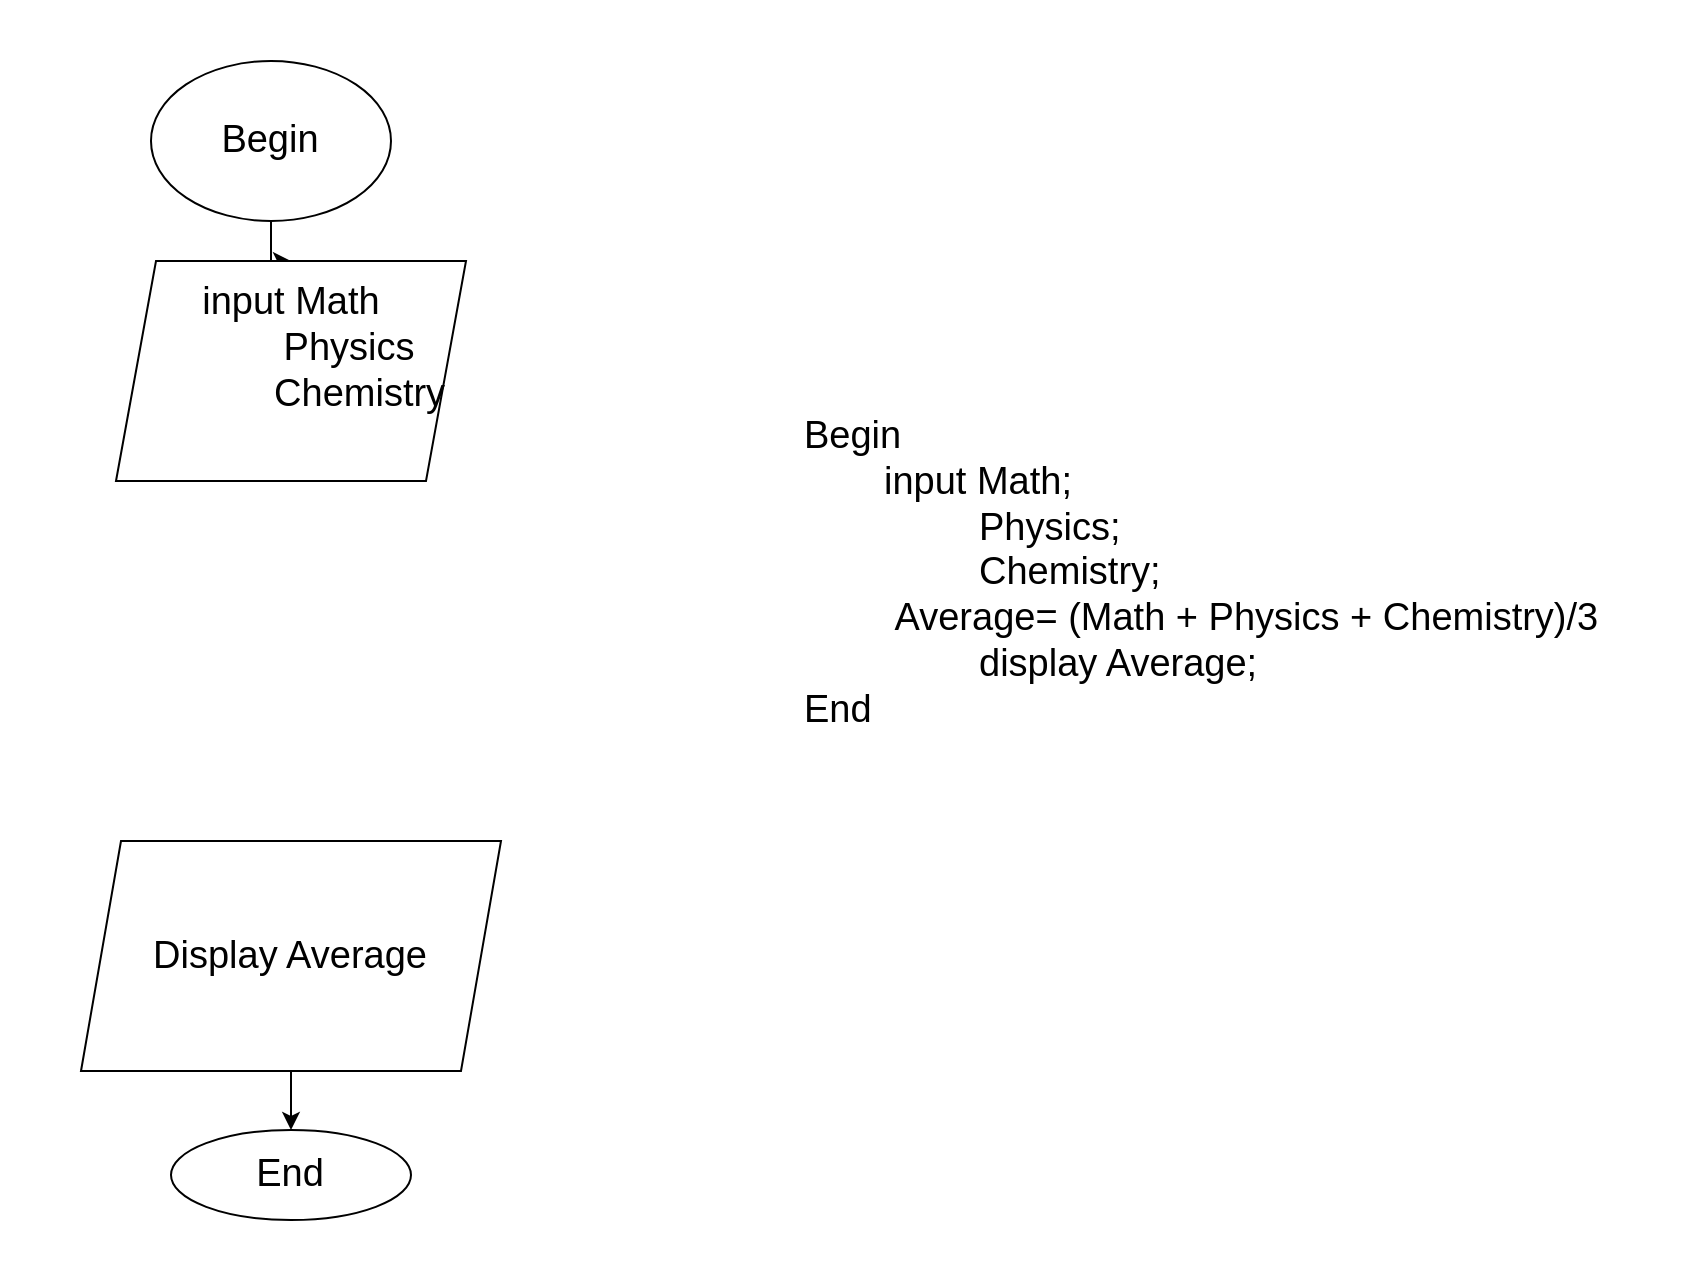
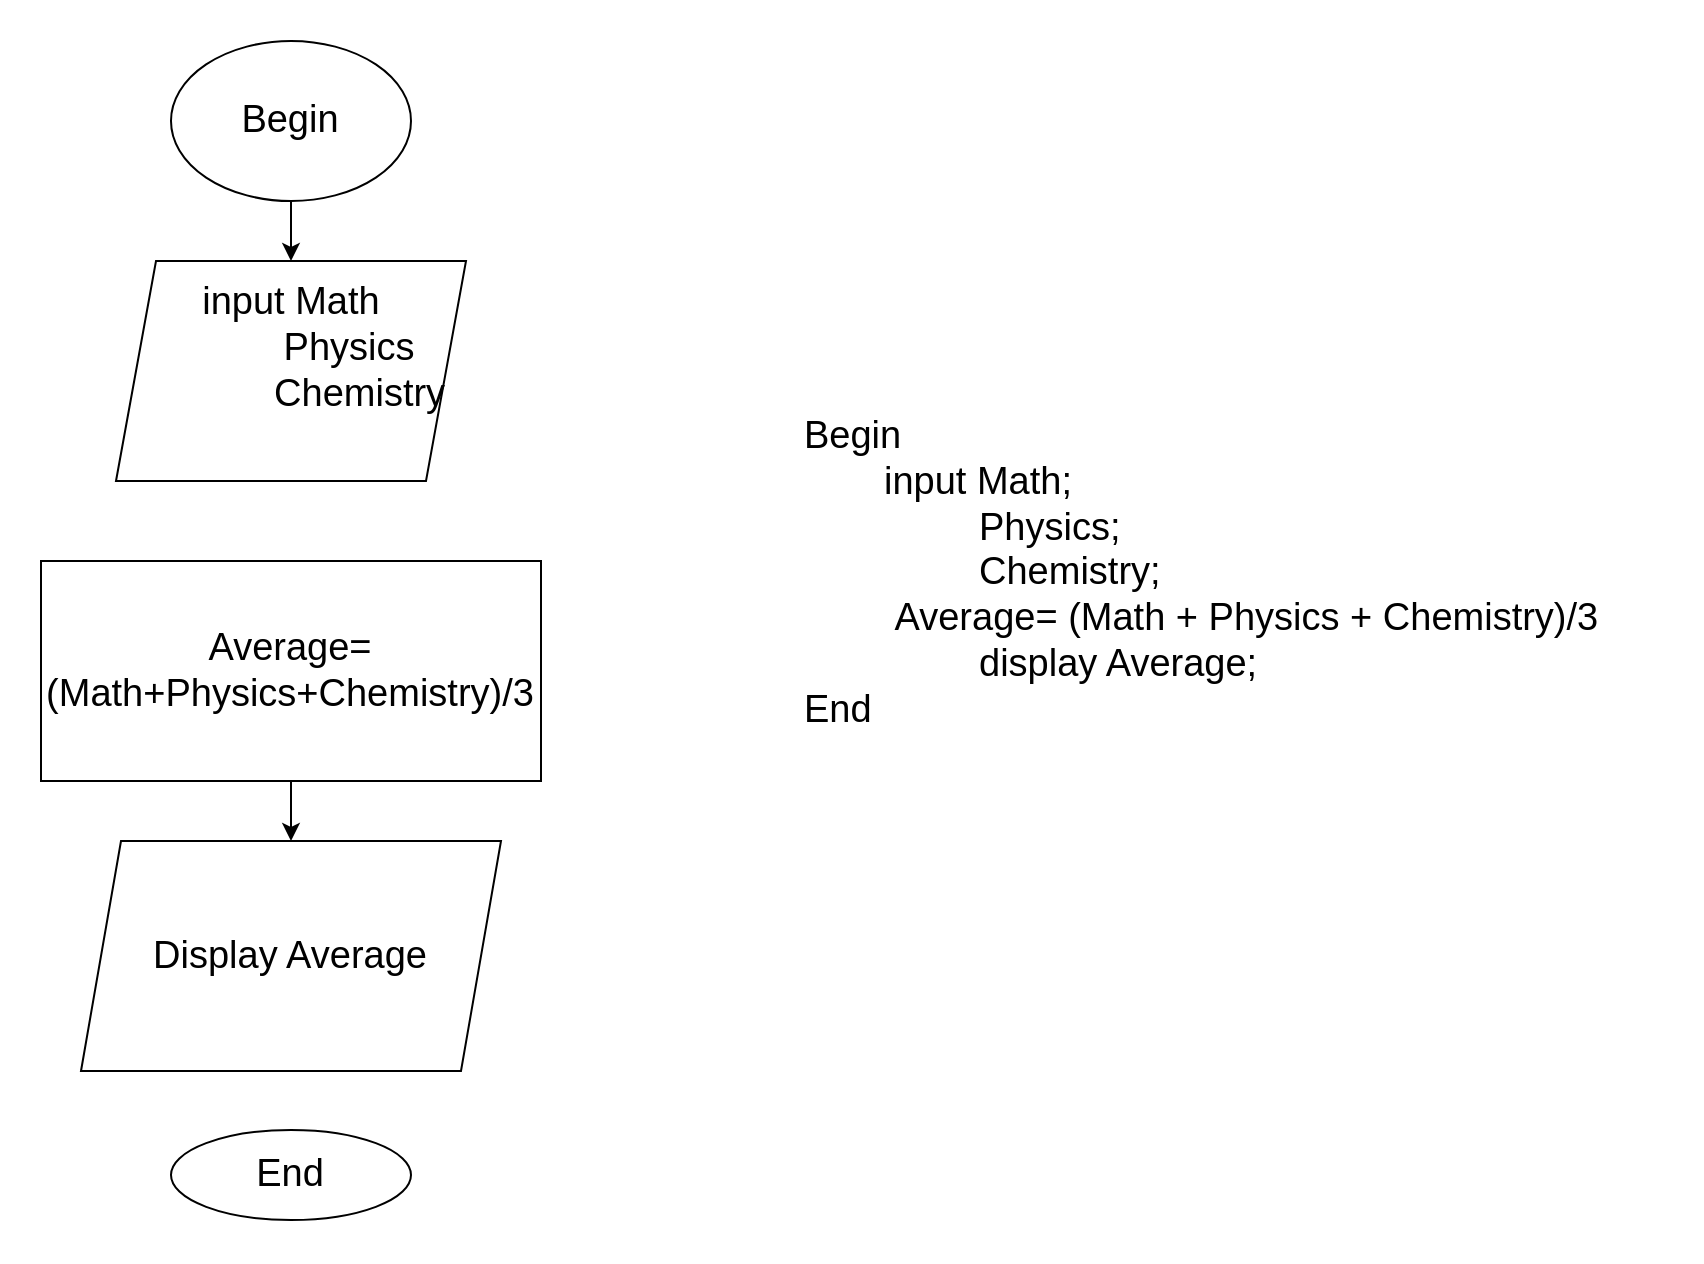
node "Begin": moved (271, 141) -> (291, 121)
node "Average=(Math+Physics+Chemistry)/3": added
edge "Average=(Math+Physics+Chemistry)/3" -> "Display Average": added
edge "Display Average" -> "End": removed
